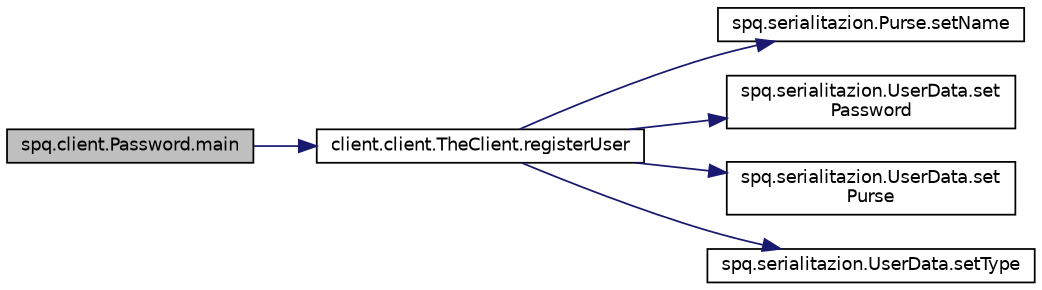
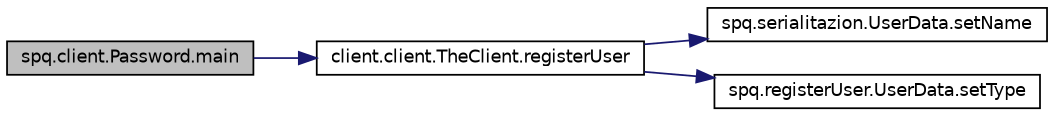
node "spq.serialitazion.Purse.setName": label "spq.serialitazion.Purse.setName" -> "spq.serialitazion.UserData.setName"
node "spq.serialitazion.UserData.set Password": removed
node "spq.serialitazion.UserData.set Purse": removed
node "spq.serialitazion.UserData.setType": label "spq.serialitazion.UserData.setType" -> "spq.registerUser.UserData.setType"
